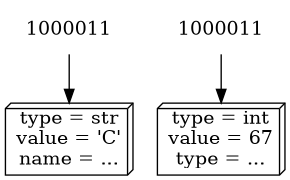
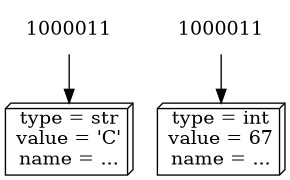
node "type = int value = 67 type = ...": label "type = int value = 67 type = ..." -> "type = int value = 67 name = ..."
